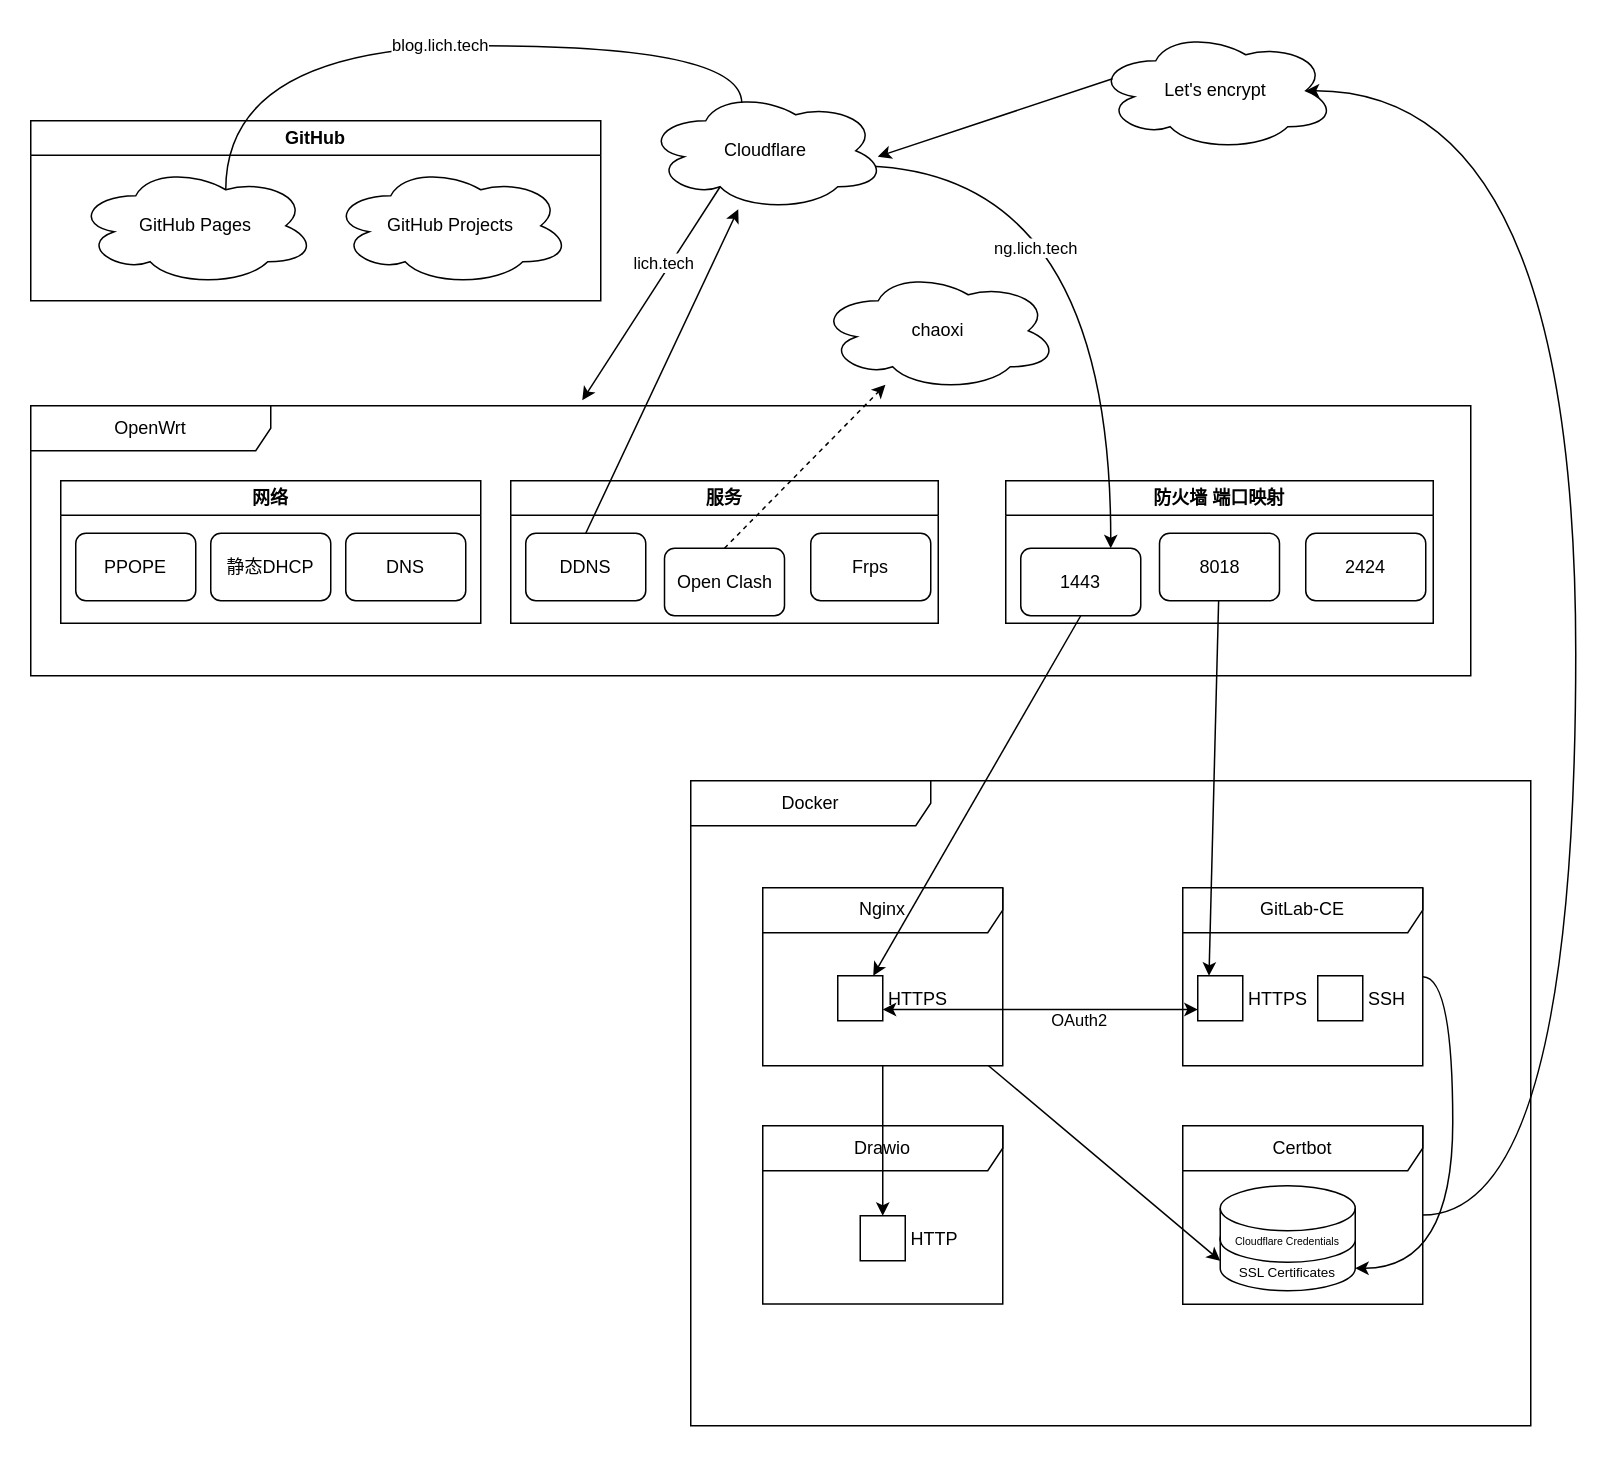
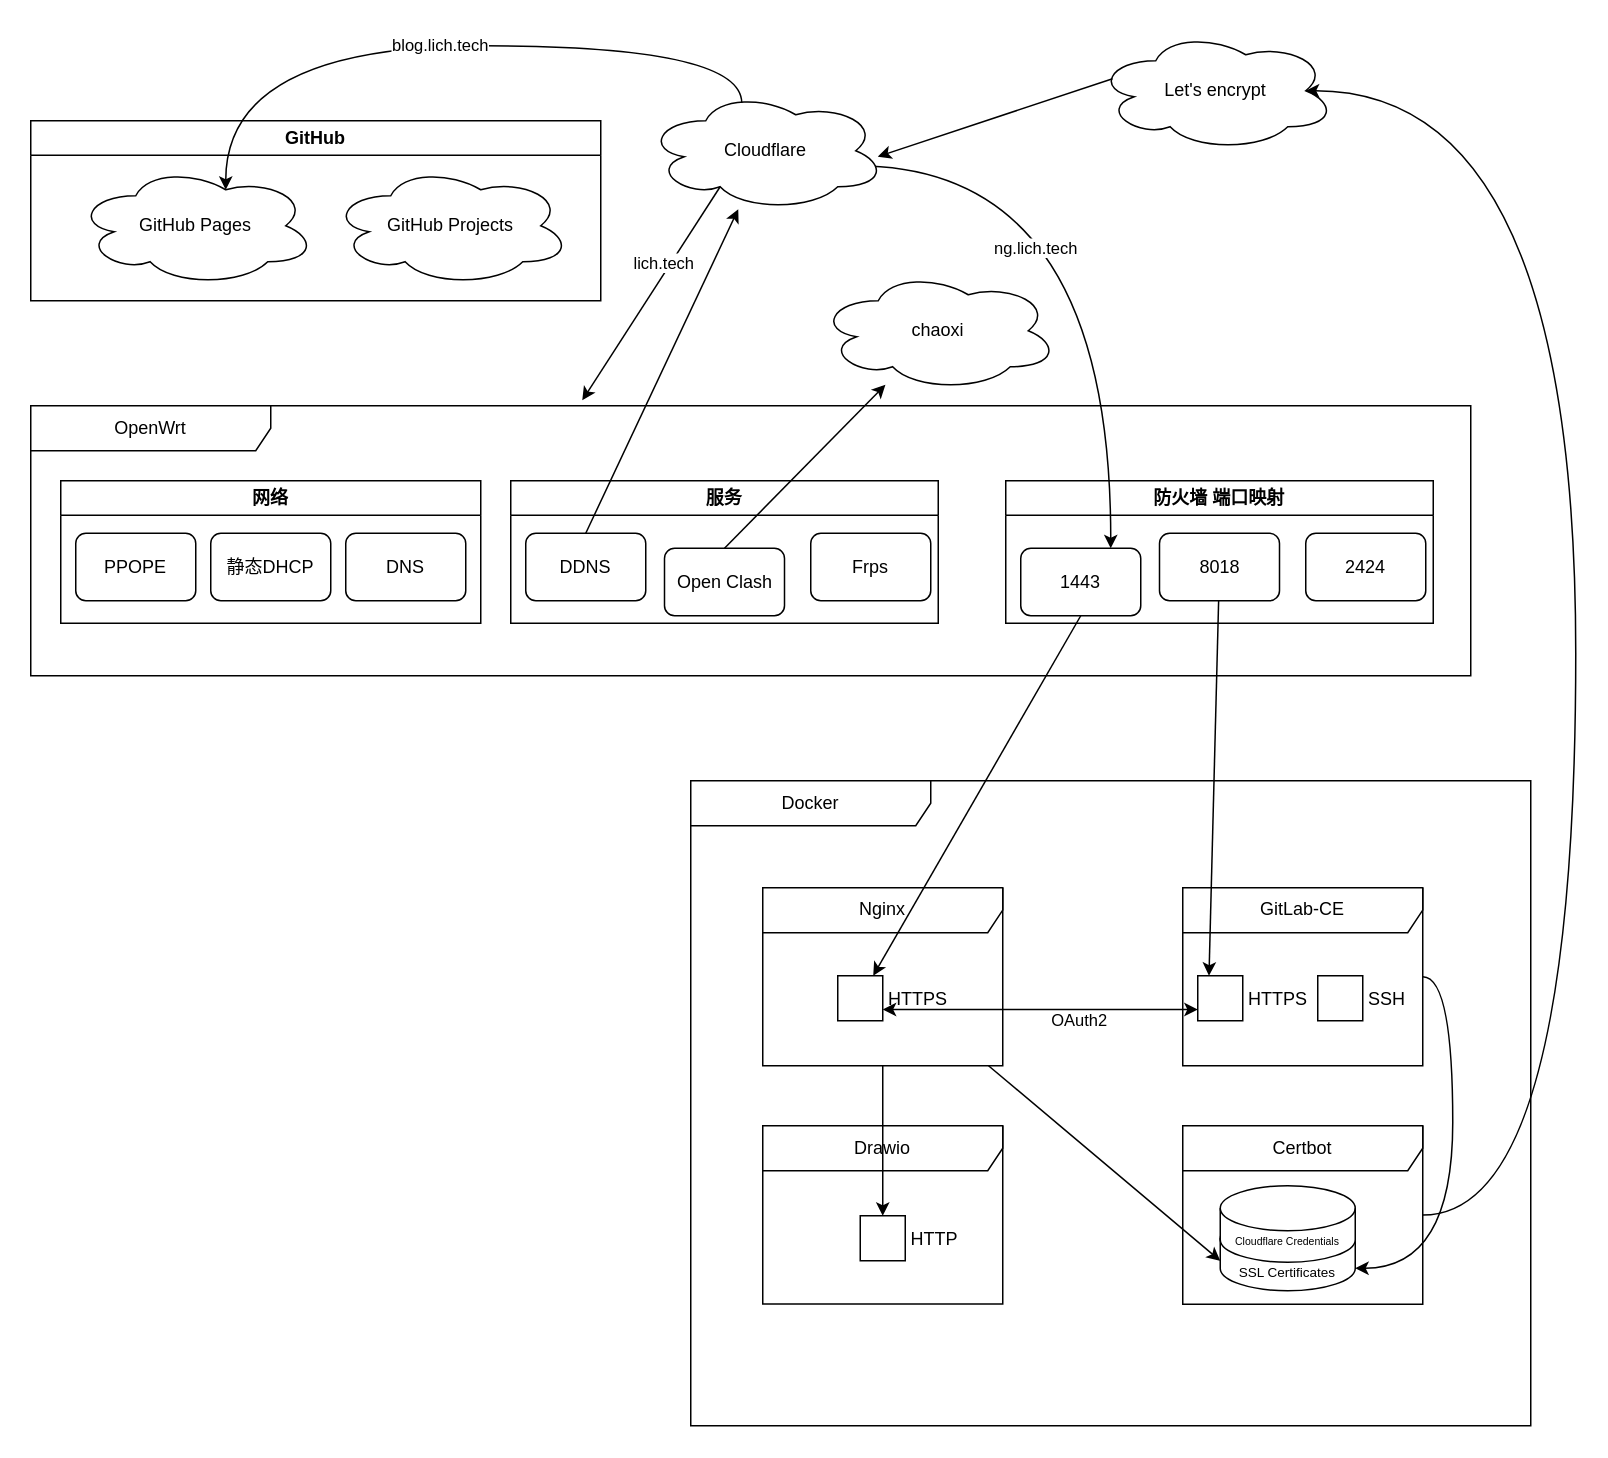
edge "Cloudflare" -- "GitHub Pages": arrowhead none -> classic
edge "Open Clash" -> "chaoxi": style dashed -> solid
